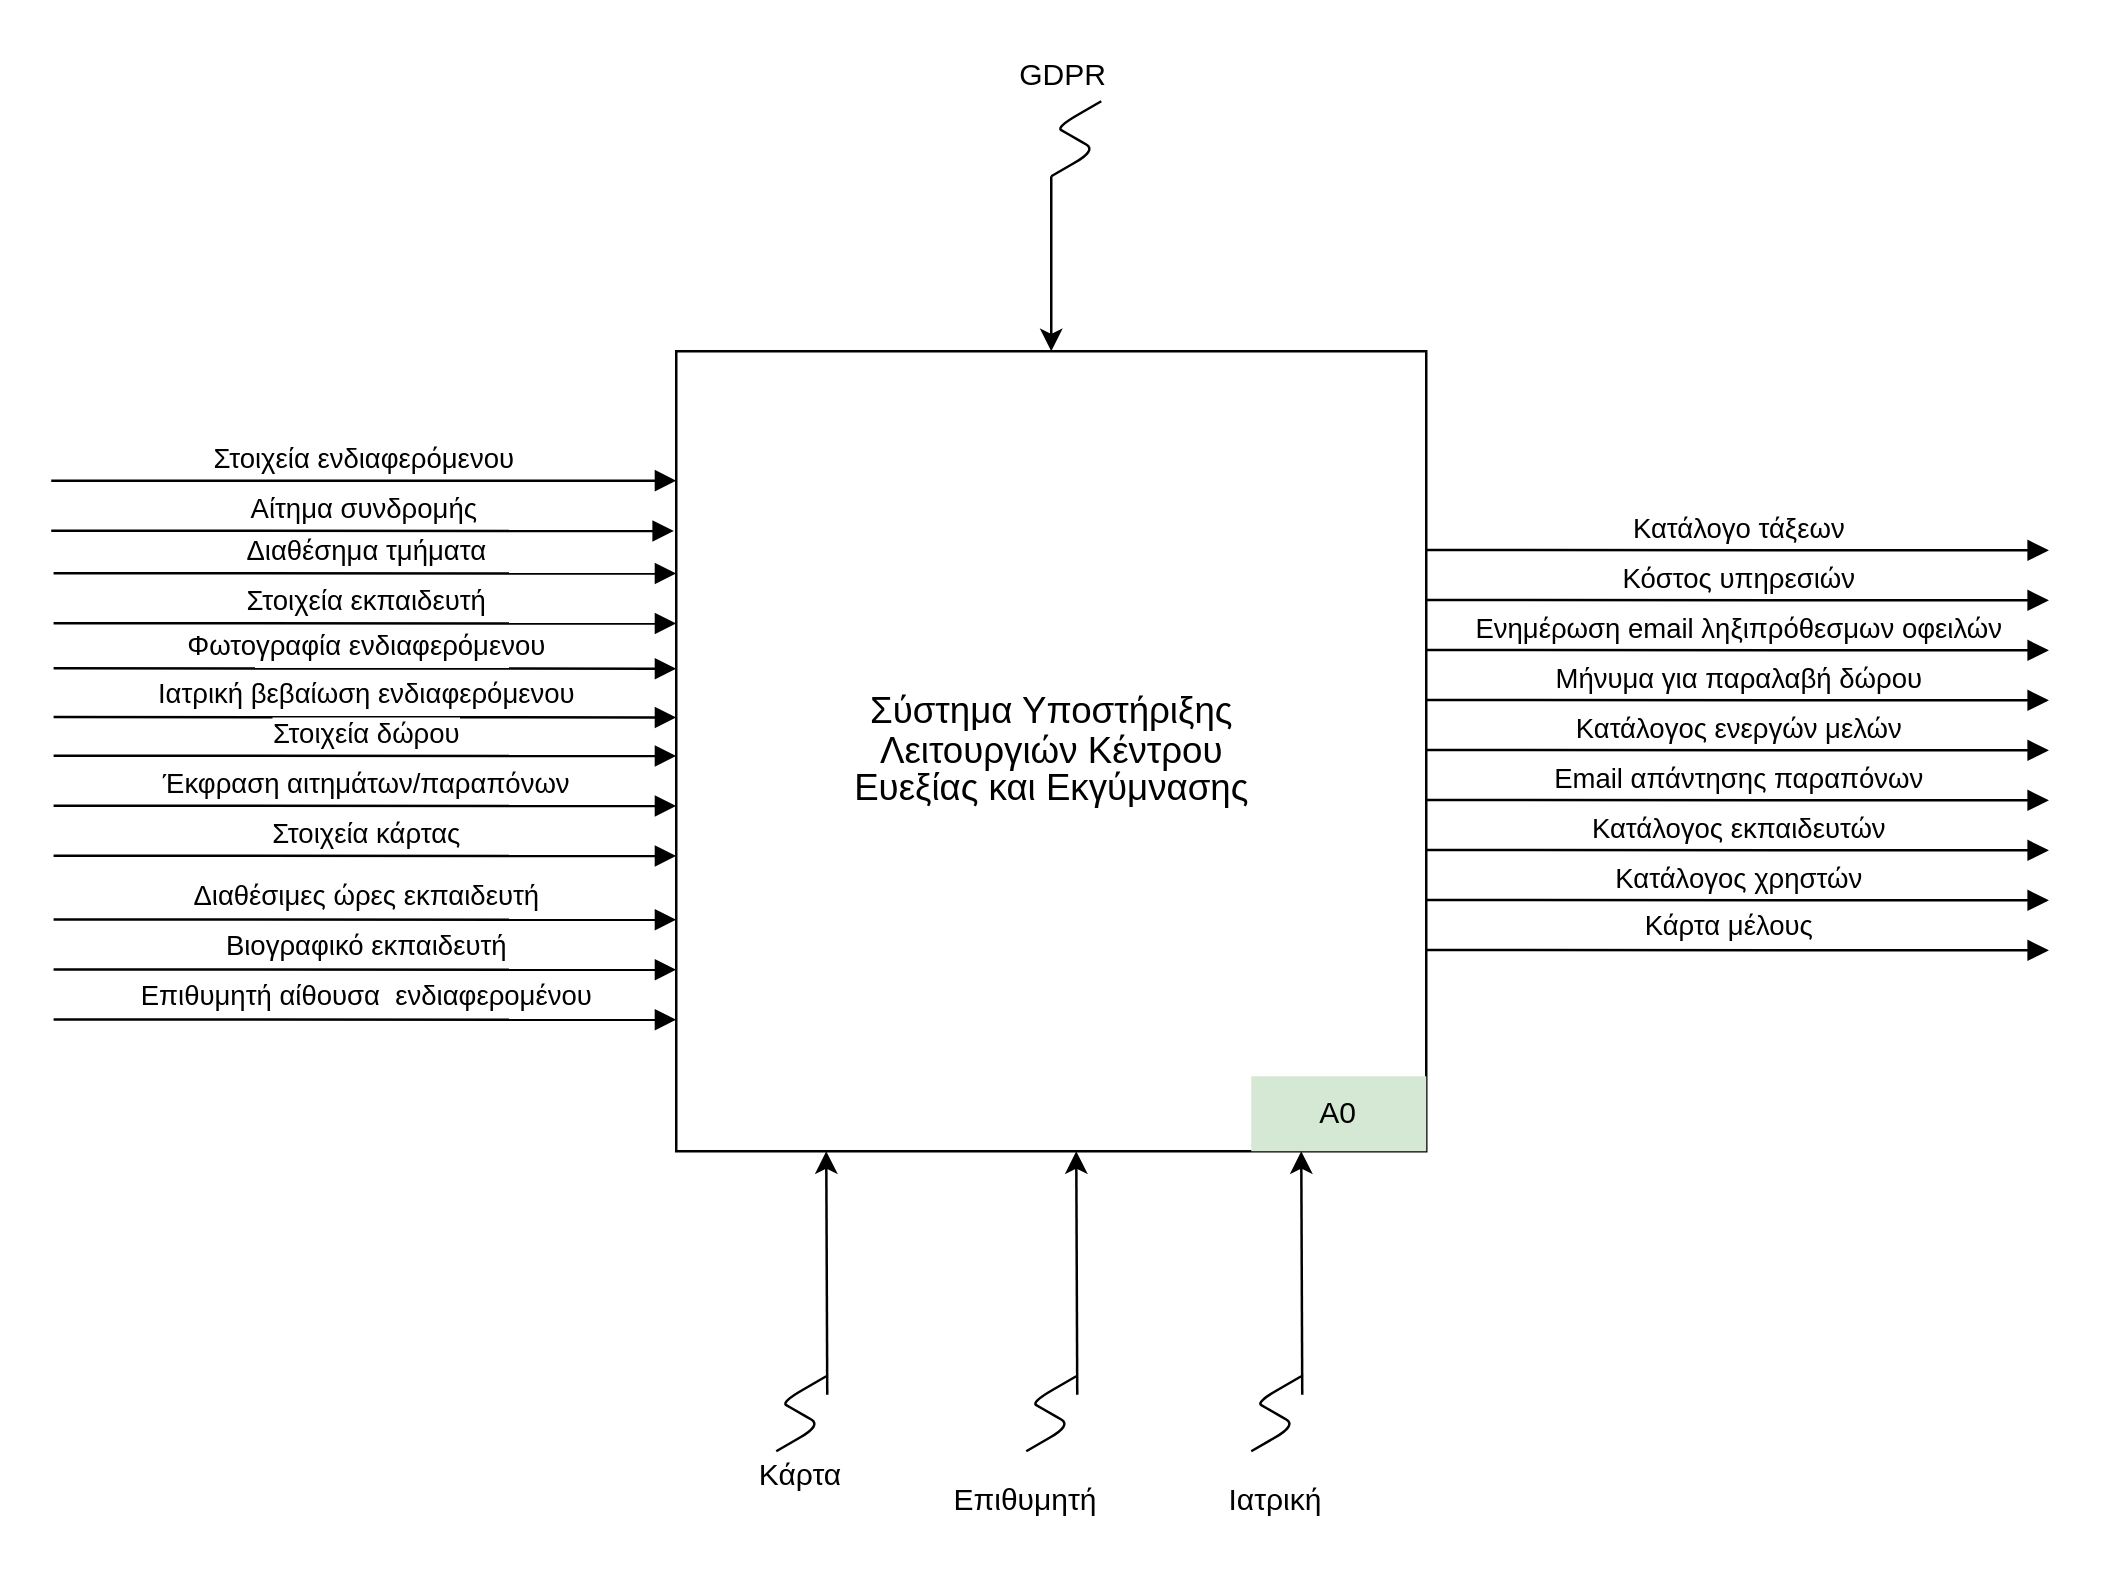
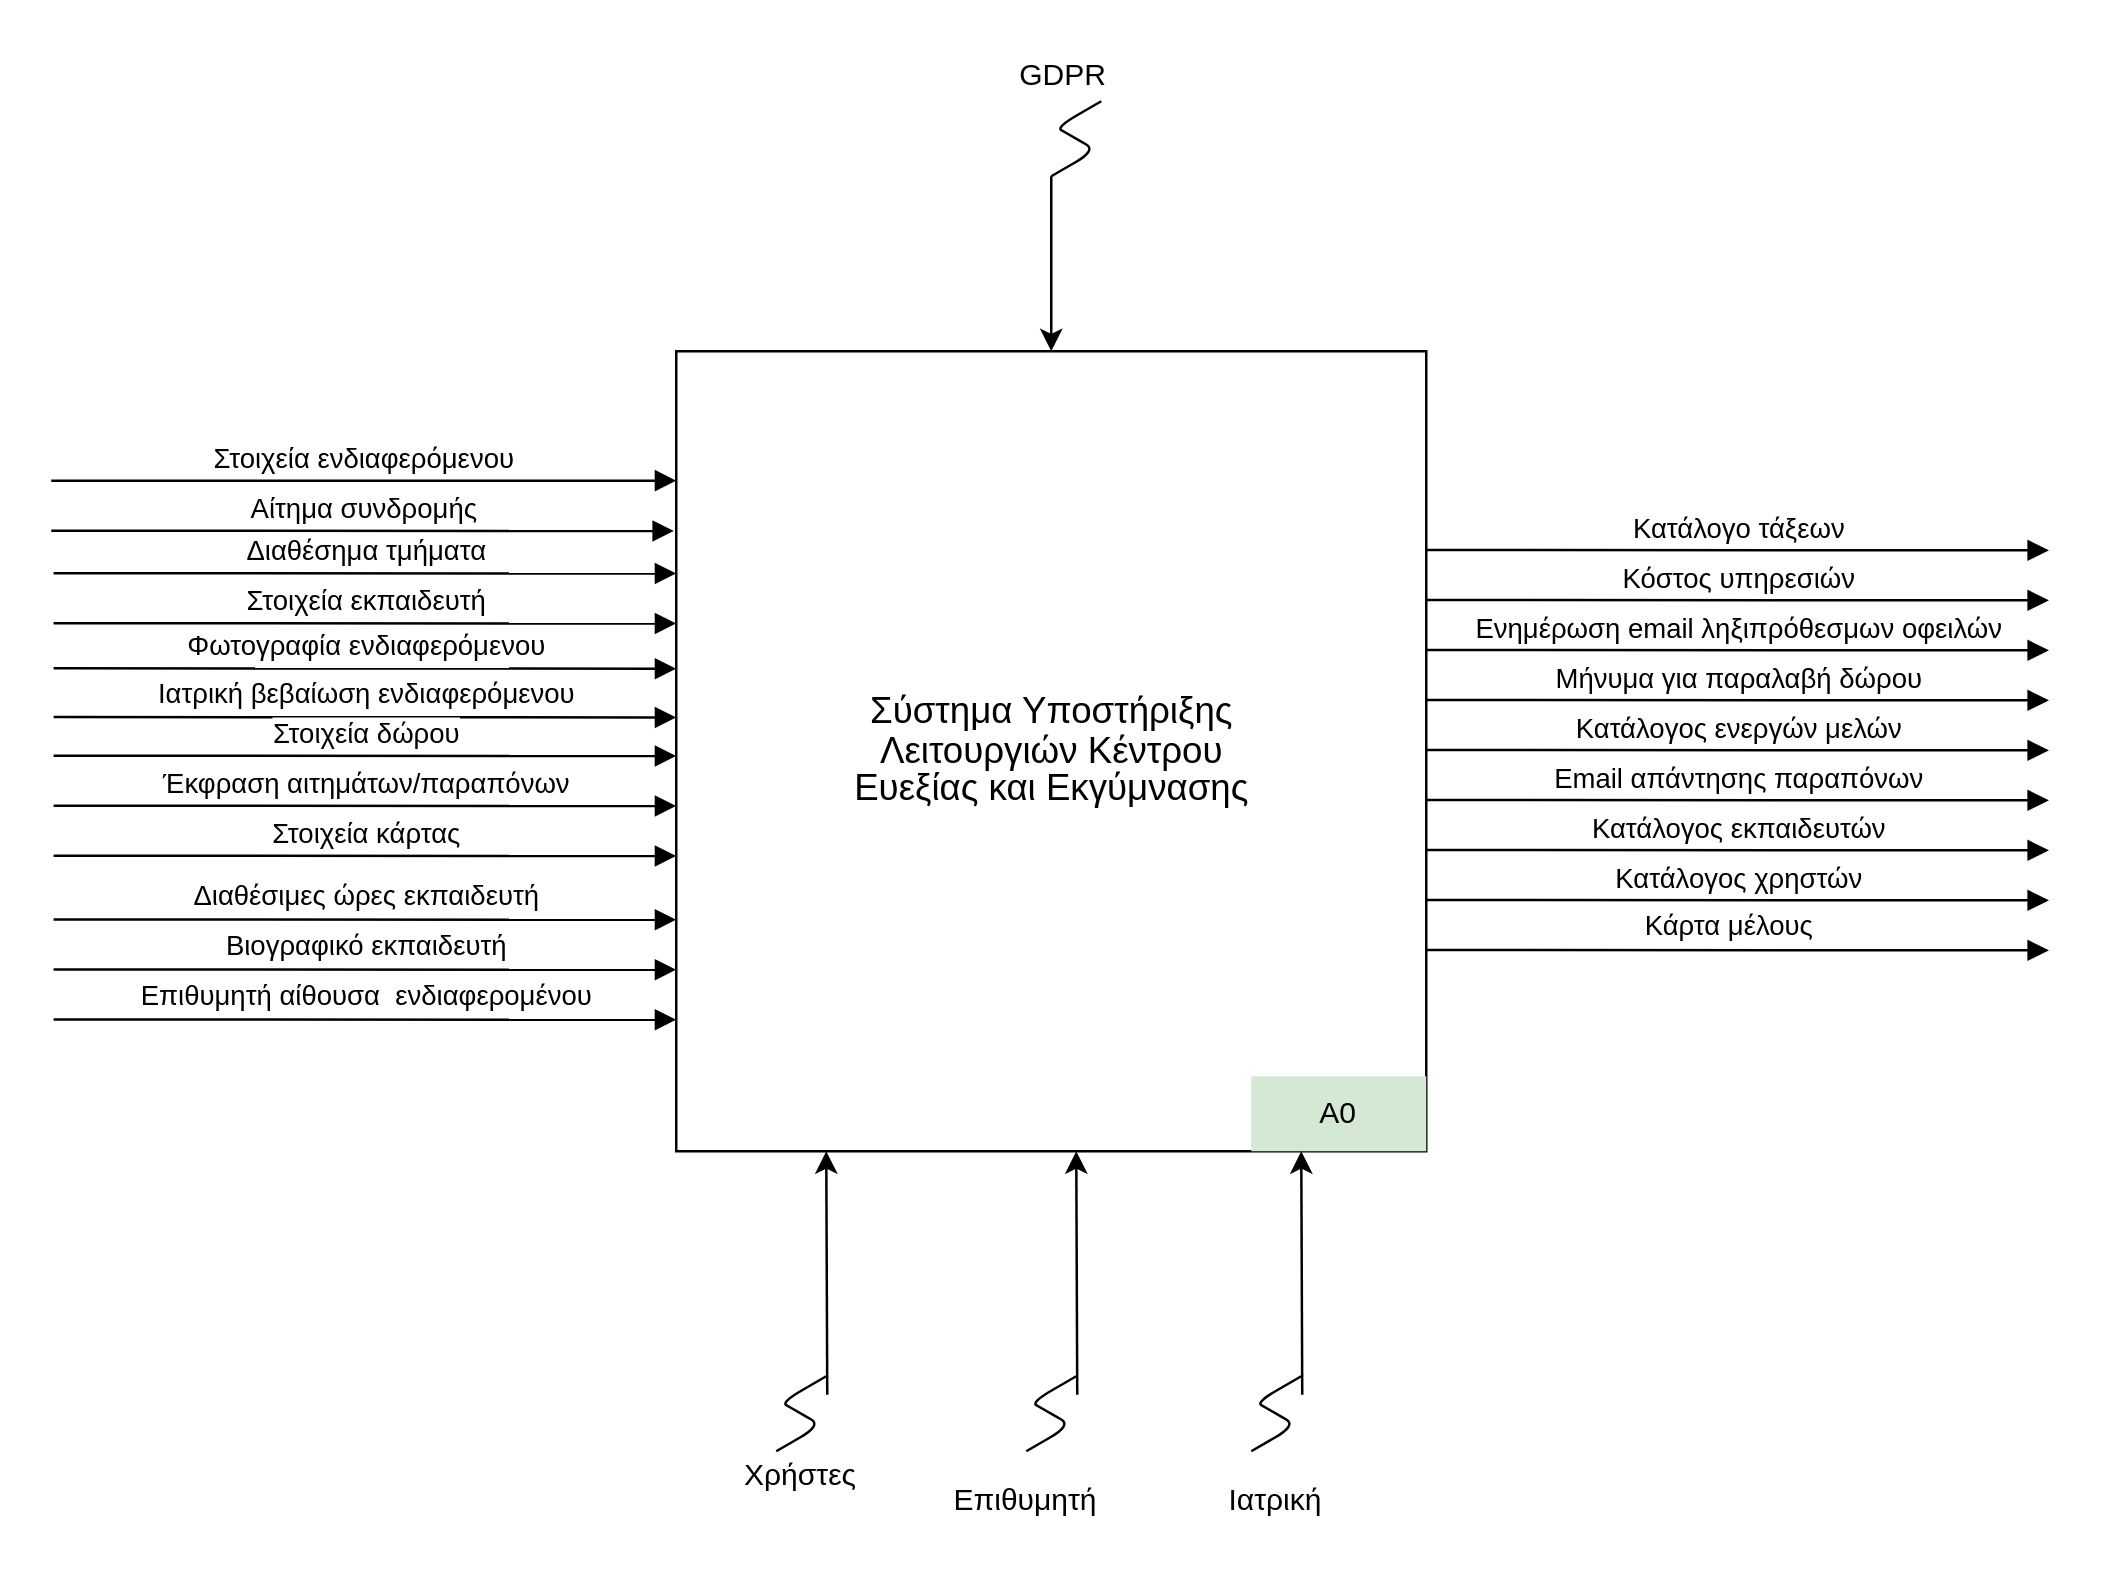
node "Κάρτα": label "Κάρτα" -> "Χρήστες"
